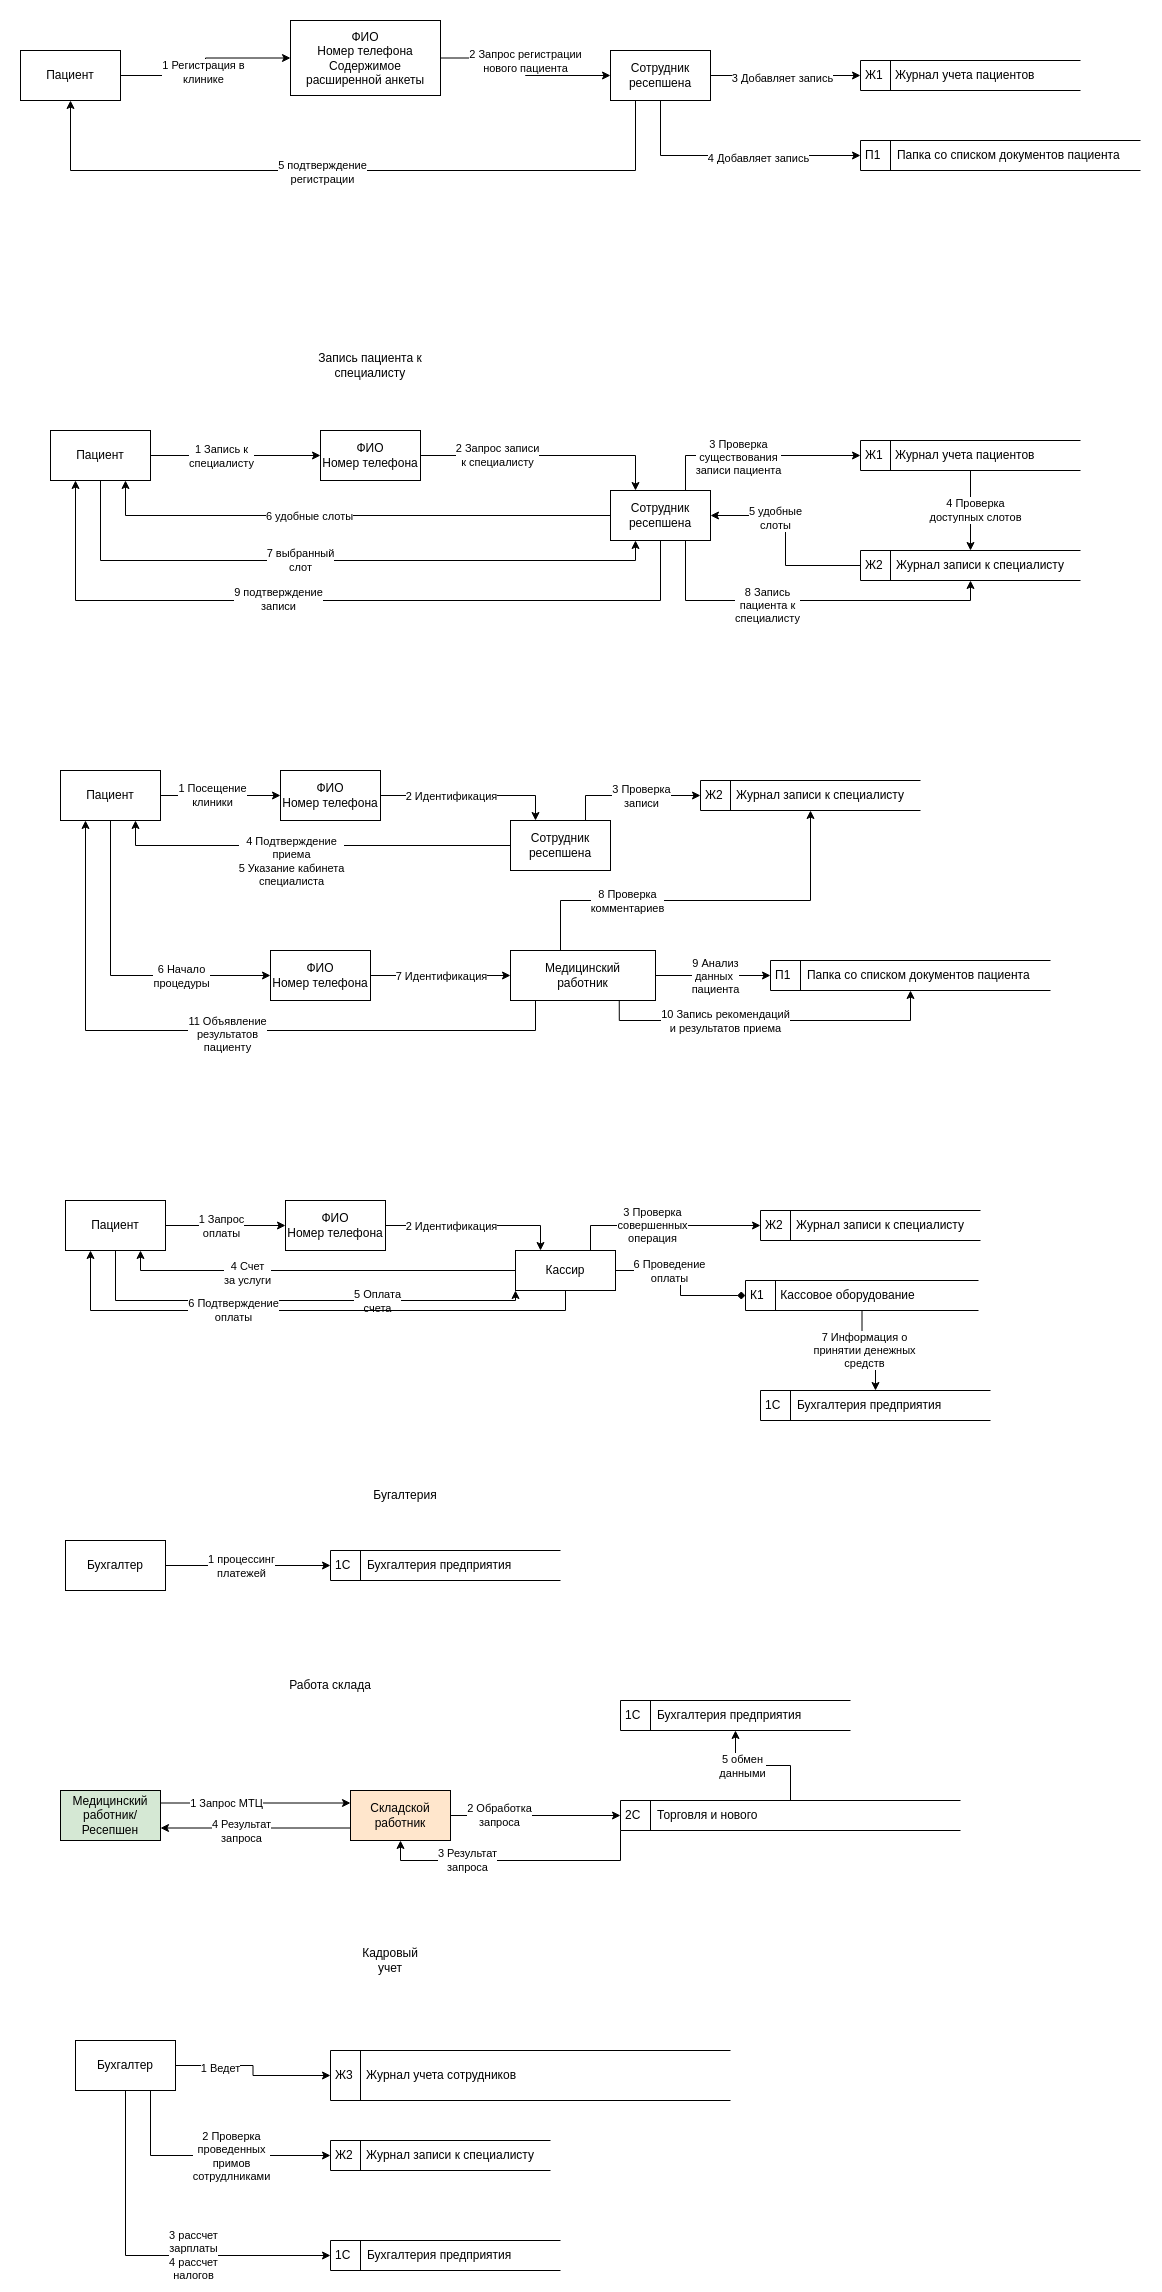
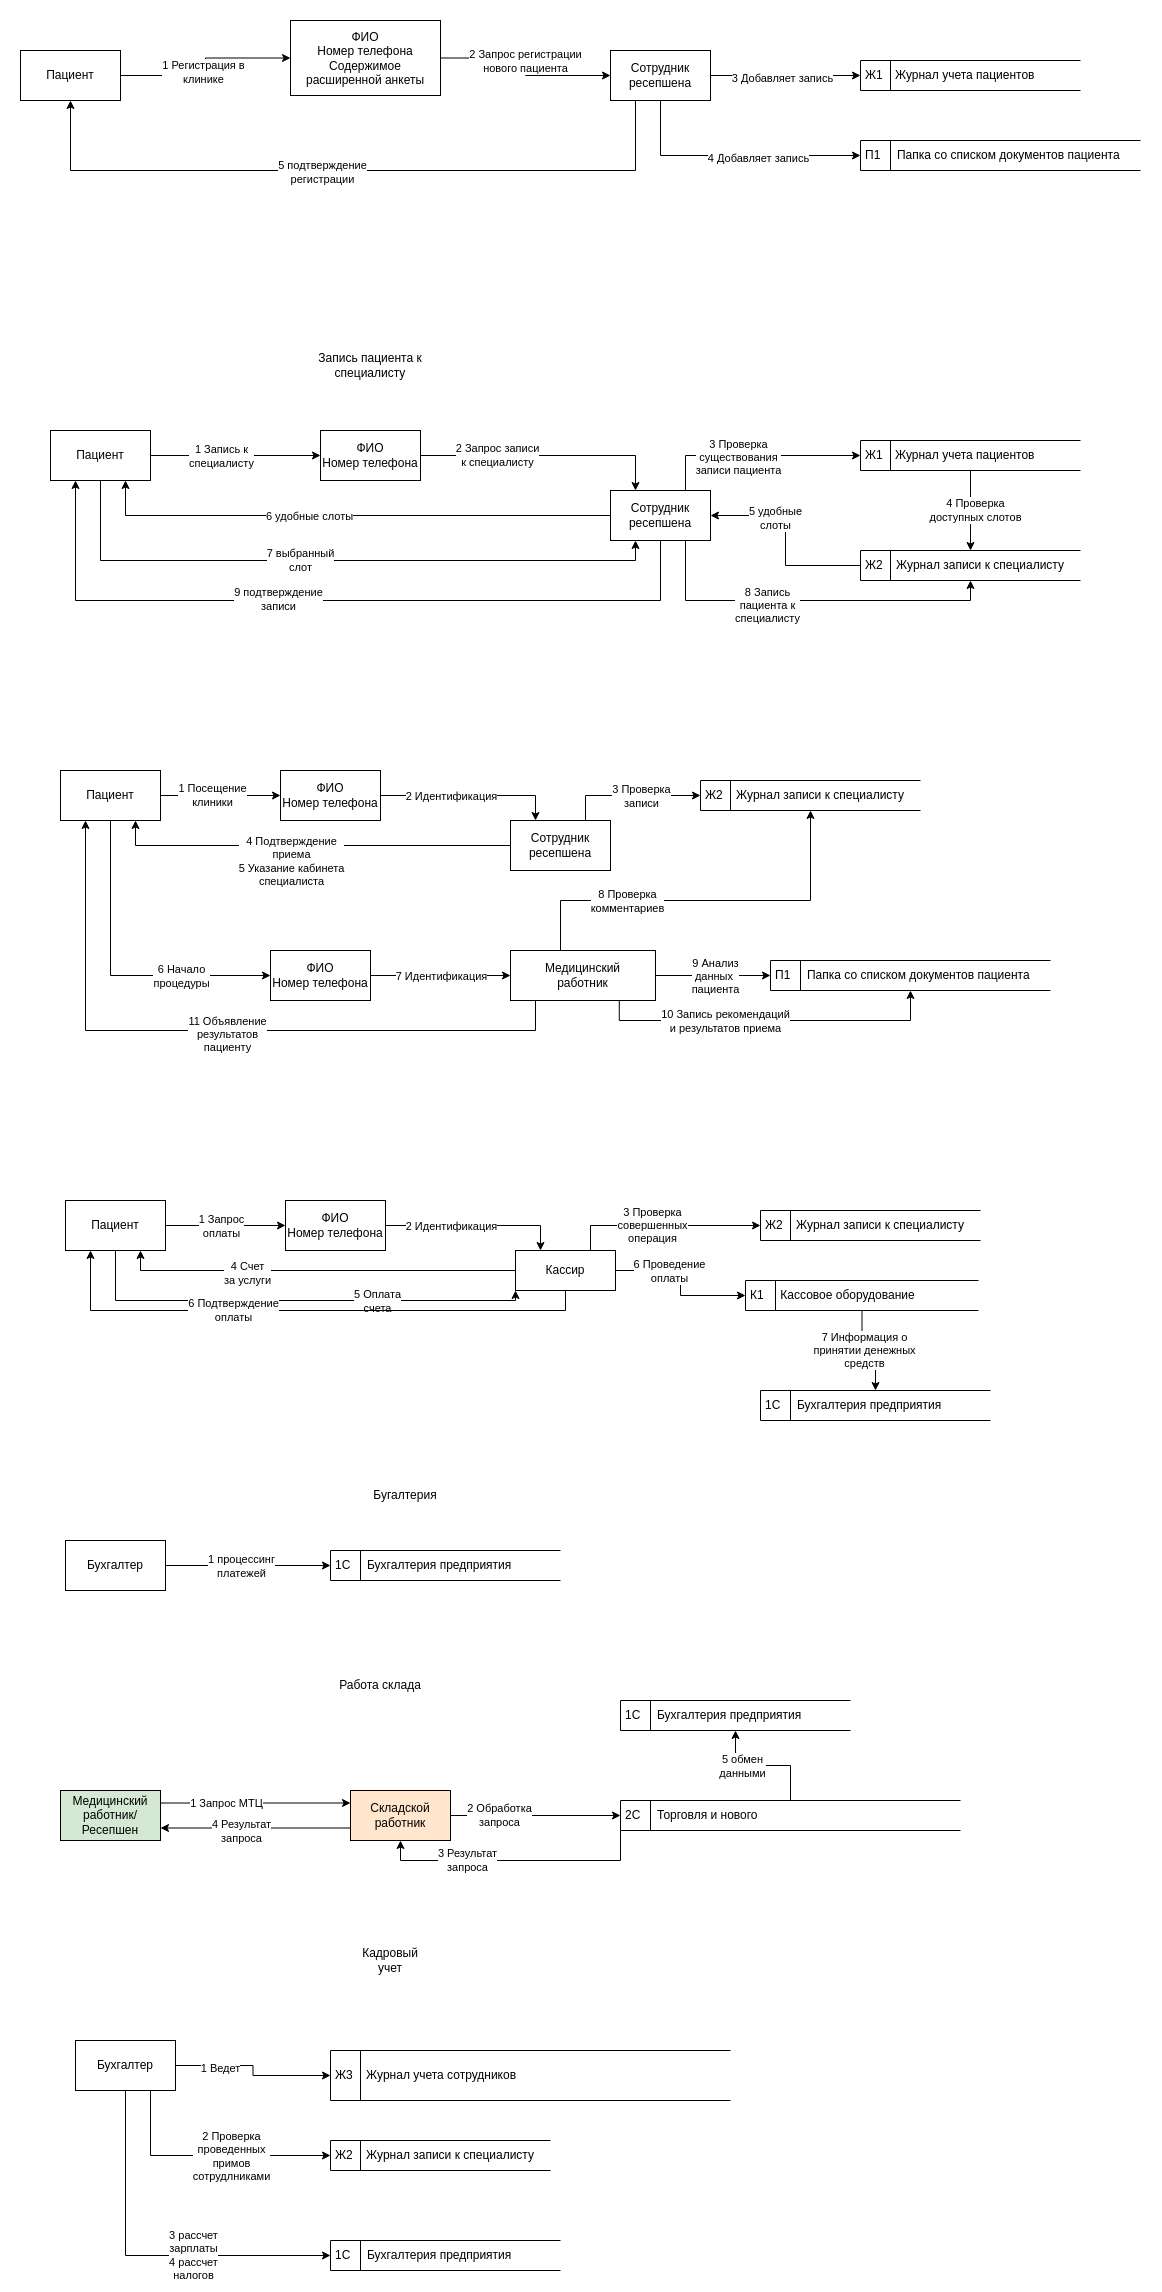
edge "Кассир" -> "К1 Кассовое оборудование": arrowhead diamond -> classic
node "Работа склада": moved (331, 1686) -> (381, 1686)
